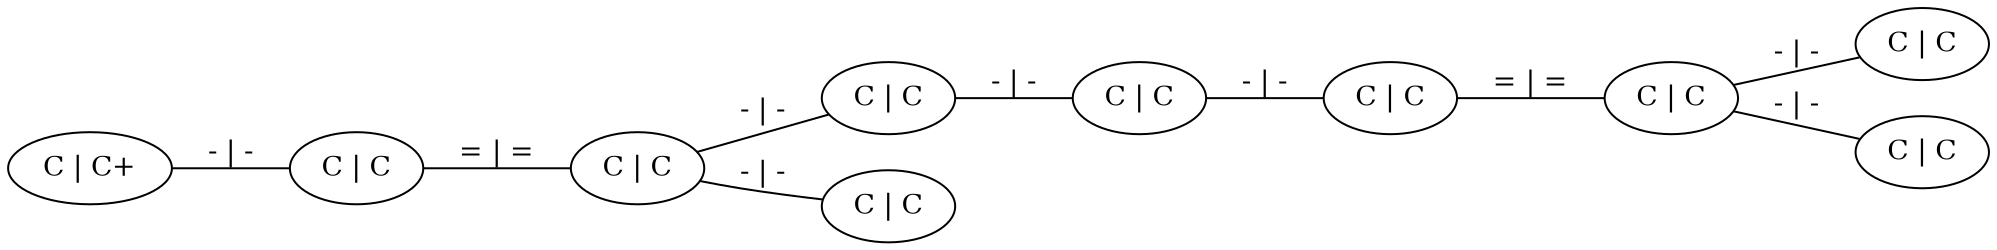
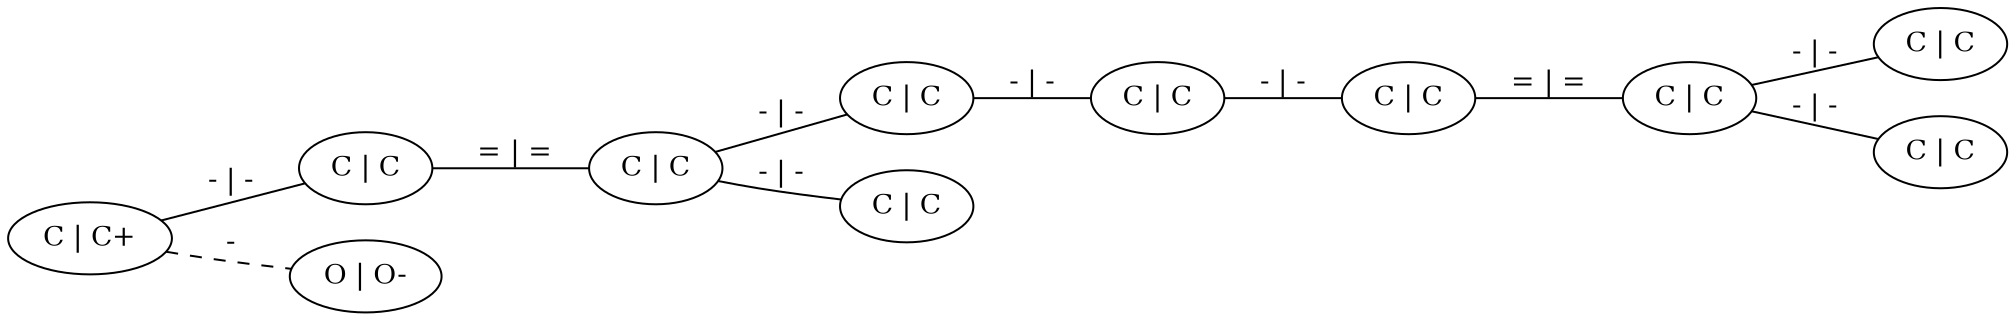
node "O | O-": added
